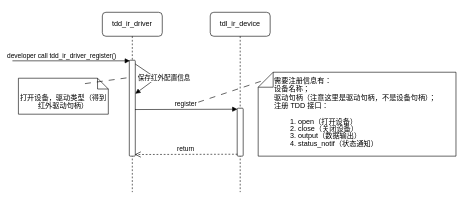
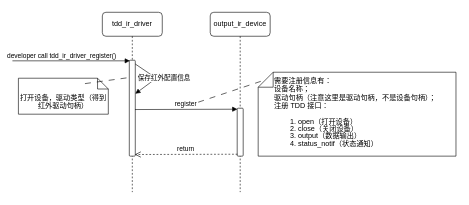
node "tdl_ir_device": label "tdl_ir_device" -> "output_ir_device"
